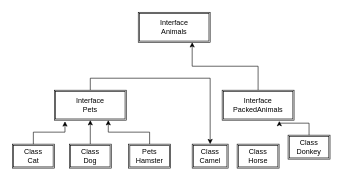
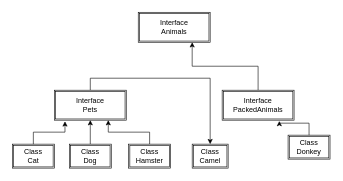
node "Pets Hamster": label "Pets Hamster" -> "Class Hamster"
node "Class Horse": removed
